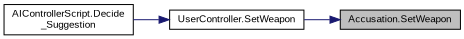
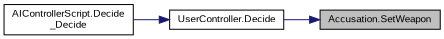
node "AIControllerScript.Decide _Suggestion": label "AIControllerScript.Decide _Suggestion" -> "AIControllerScript.Decide _Decide"
node "UserController.SetWeapon": label "UserController.SetWeapon" -> "UserController.Decide"
